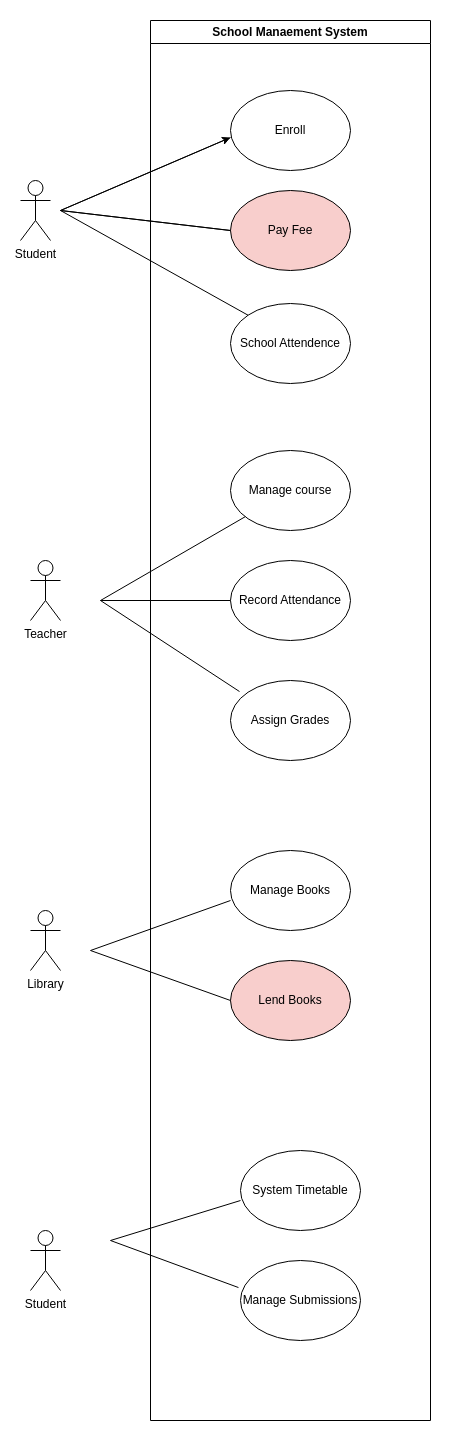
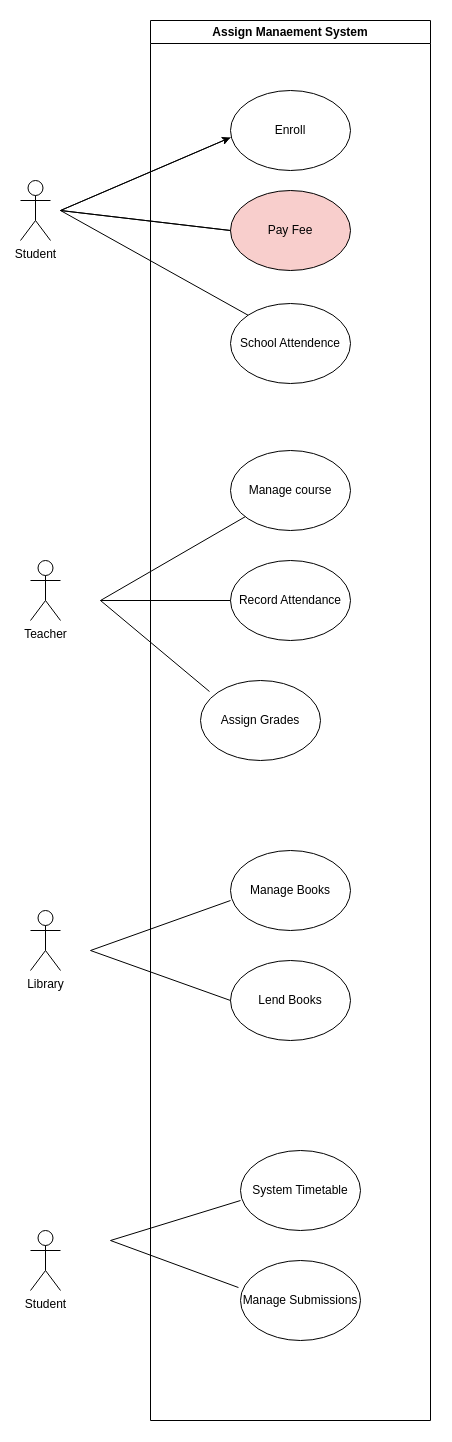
node "School Manaement System": label "School Manaement System" -> "Assign Manaement System"
node "Assign Grades": moved (291, 721) -> (261, 721)
node "Lend Books": fillcolor #f8cecc -> #ffffff
